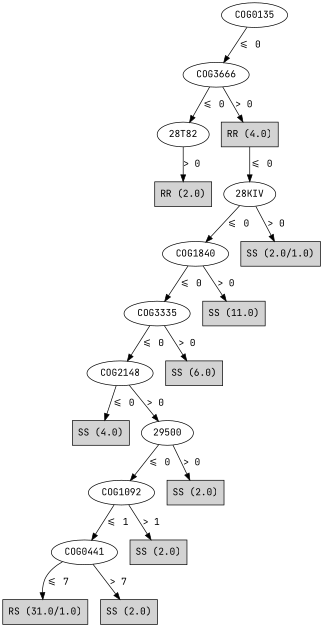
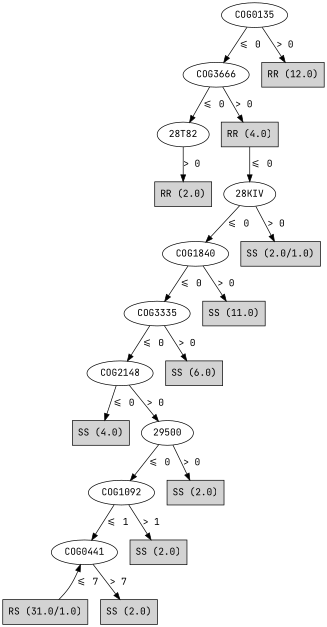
node "RR (12.0)": added
edge "COG0441" -> "RS (31.0/1.0)": reversed
